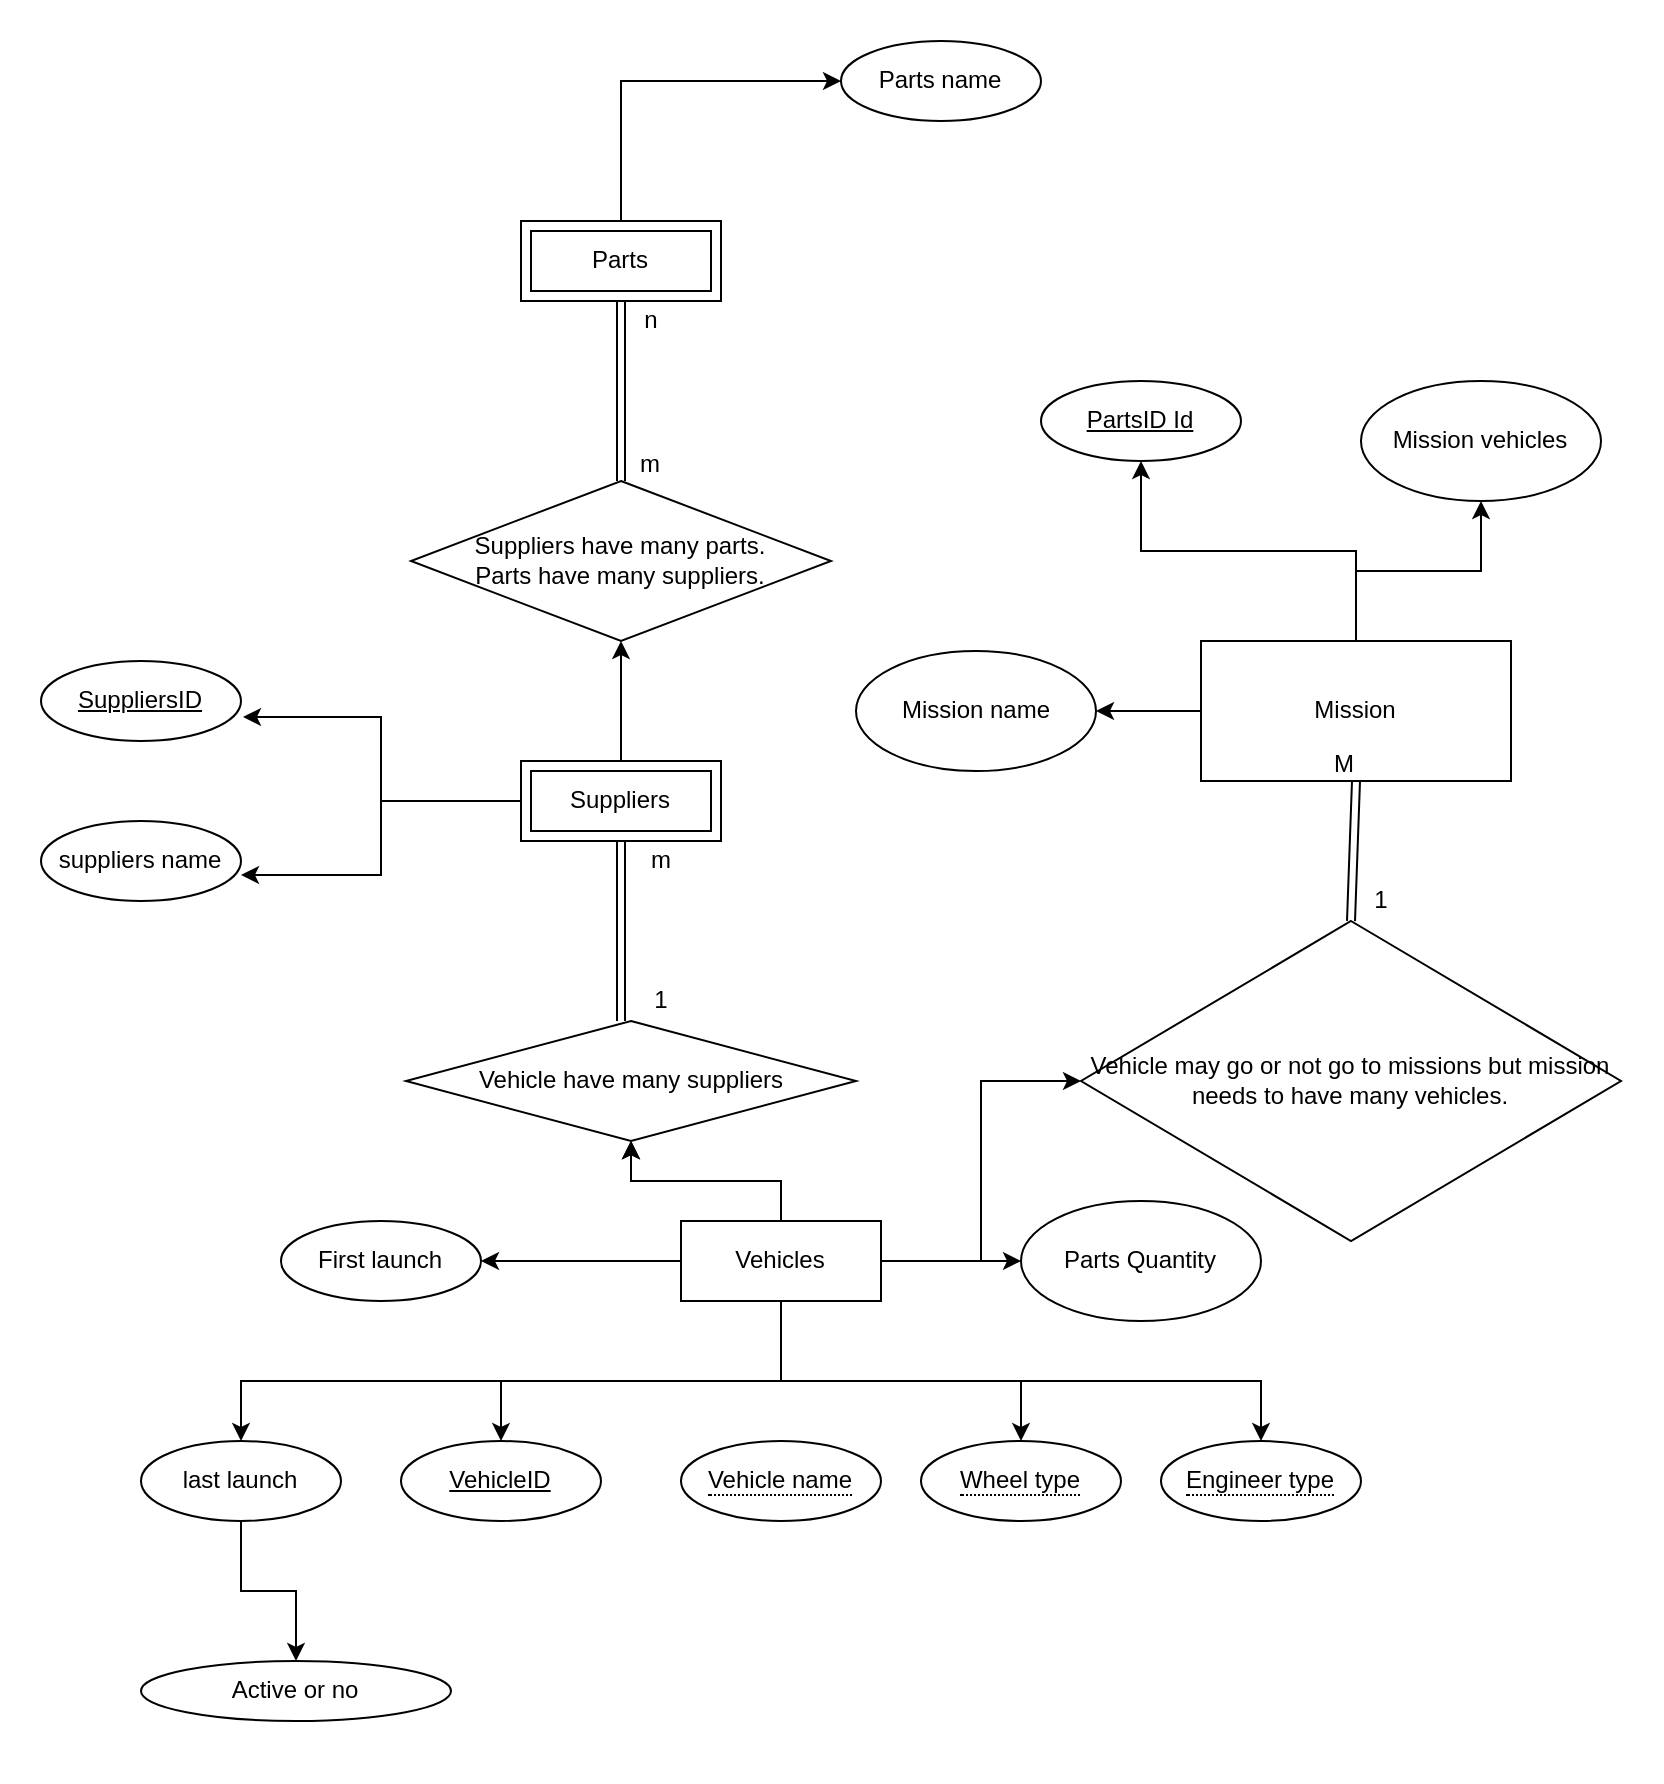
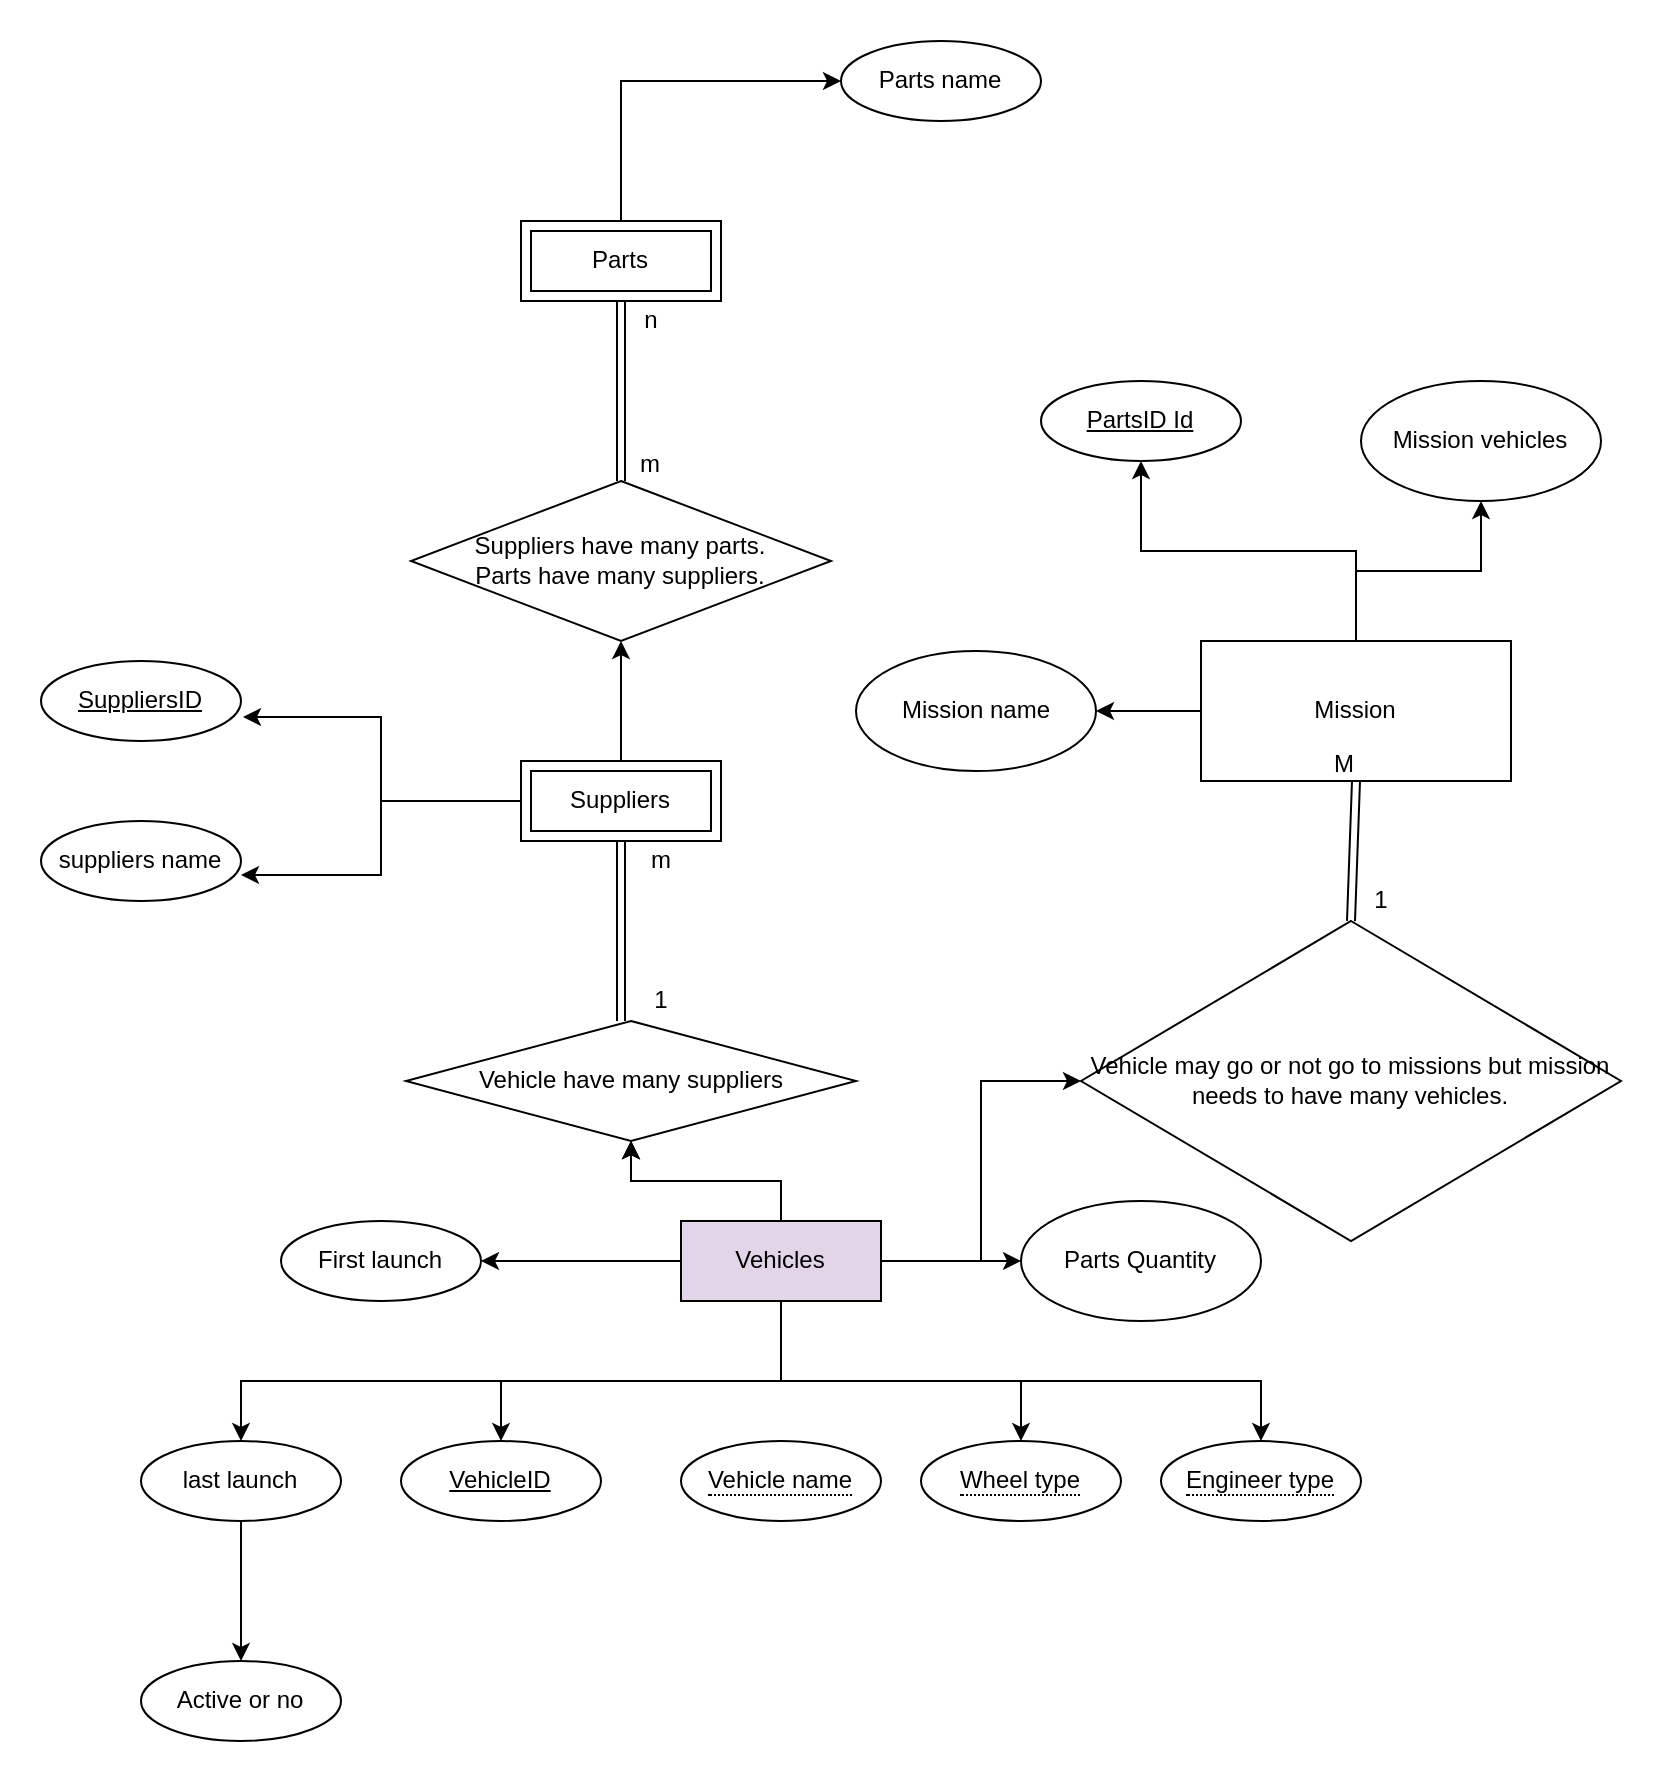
node "Vehicles": fillcolor #ffffff -> #e1d5e7
node "Active or no": size 310x60 -> 200x80
